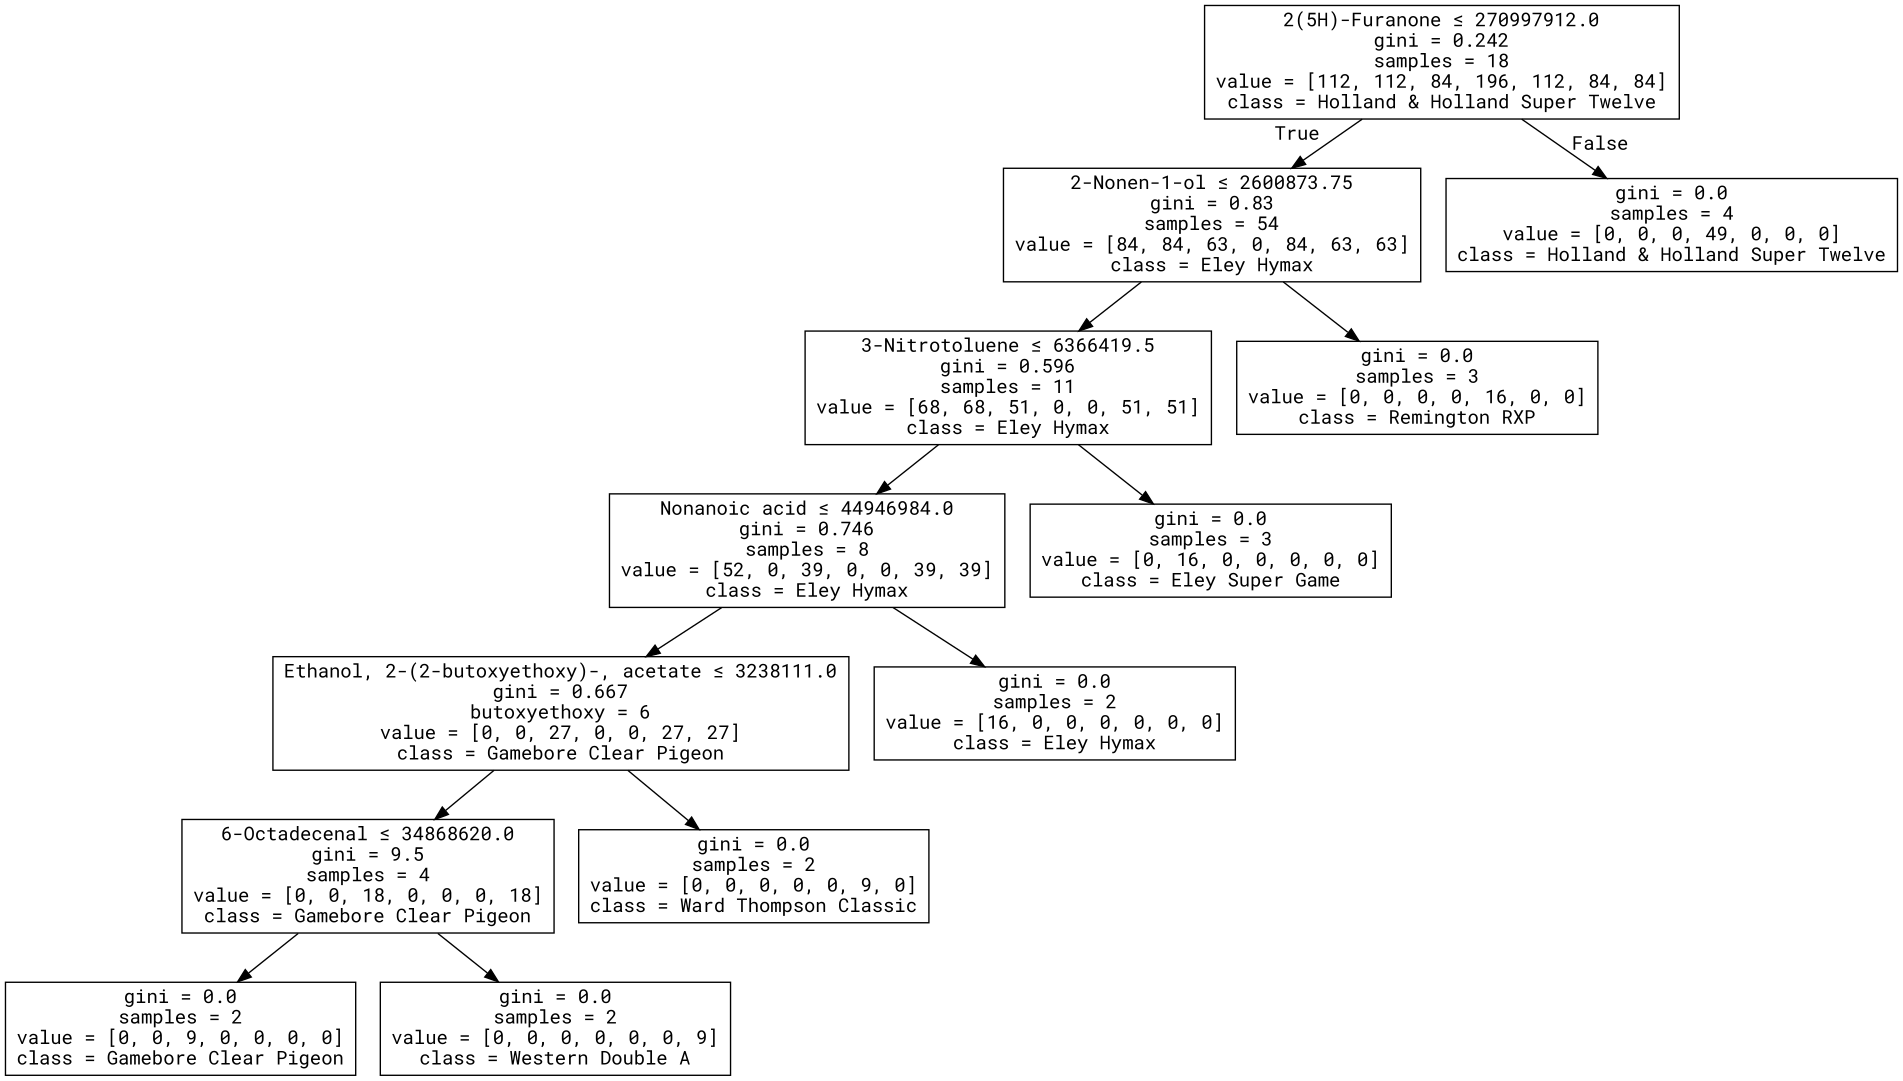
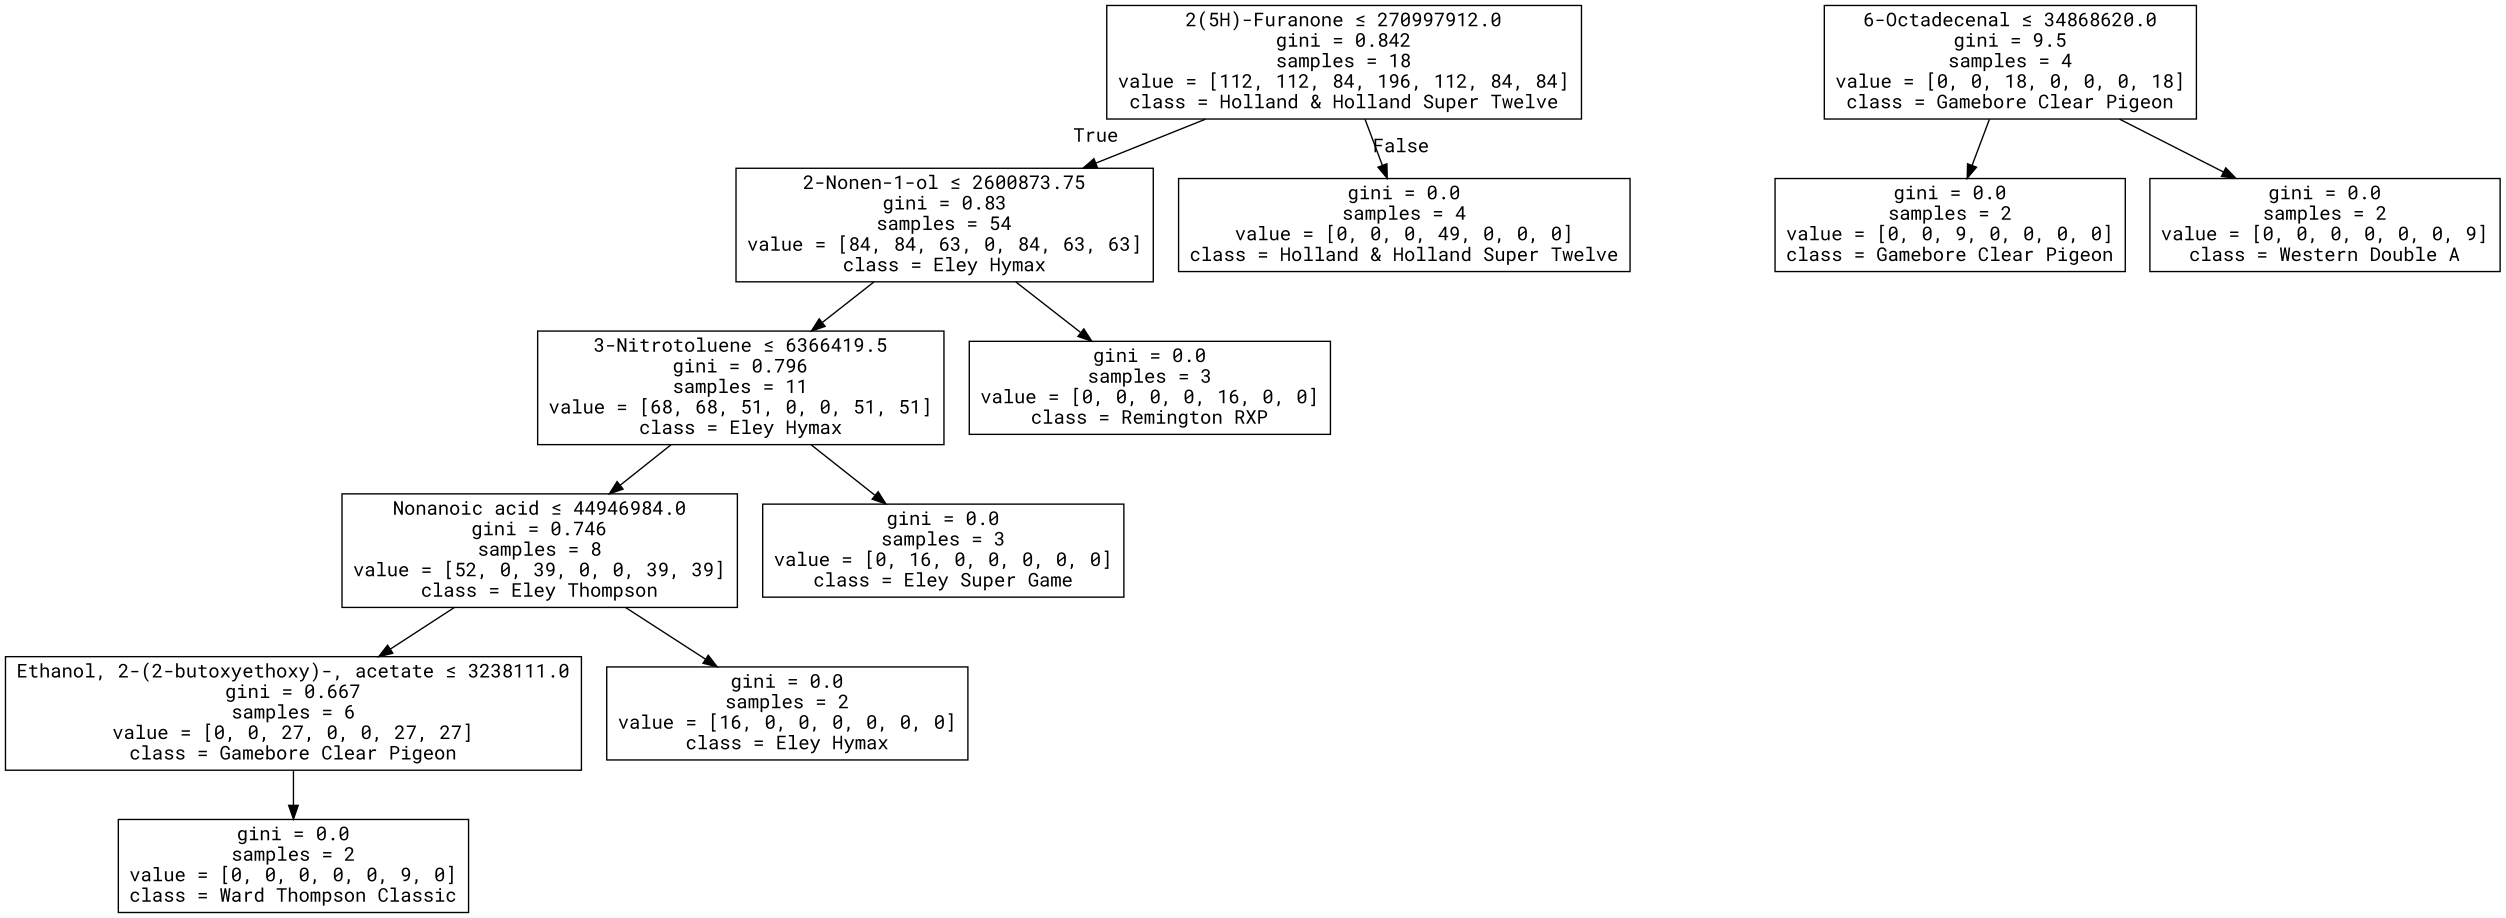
node "2(5H)-Furanone ≤ 270997912.0": text "gini = 0.242" -> "gini = 0.842"
node "3-Nitrotoluene ≤ 6366419.5": text "gini = 0.596" -> "gini = 0.796"
node "Nonanoic acid ≤ 44946984.0": text "class = Eley Hymax" -> "class = Eley Thompson"
node "Ethanol, 2-(2-butoxyethoxy)-, acetate ≤ 3238111.0": text "butoxyethoxy = 6" -> "samples = 6"
edge "Ethanol, 2-(2-butoxyethoxy)-, acetate ≤ 3238111.0" -> "6-Octadecenal ≤ 34868620.0": removed
